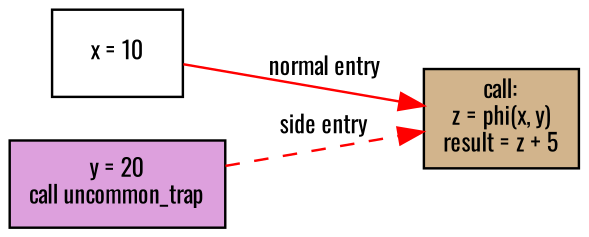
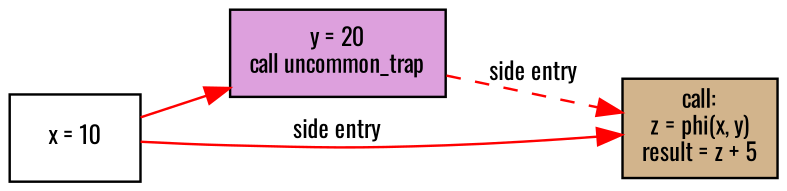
edge "x = 10" -> "call: z = phi(x, y) result = z + 5": label "normal entry" -> "side entry"
edge "x = 10" -> "y = 20 call uncommon_trap": added
